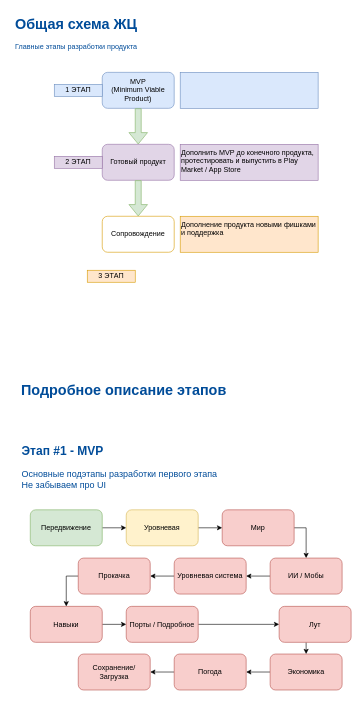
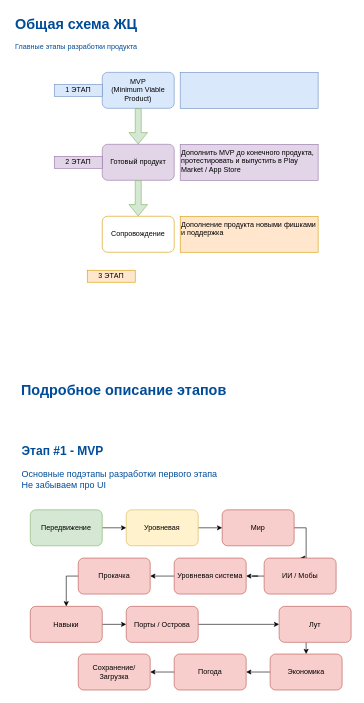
node "ИИ / Мобы": moved (306, 576) -> (300, 576)
node "Порты / Подробное": label "Порты / Подробное" -> "Порты / Острова"
